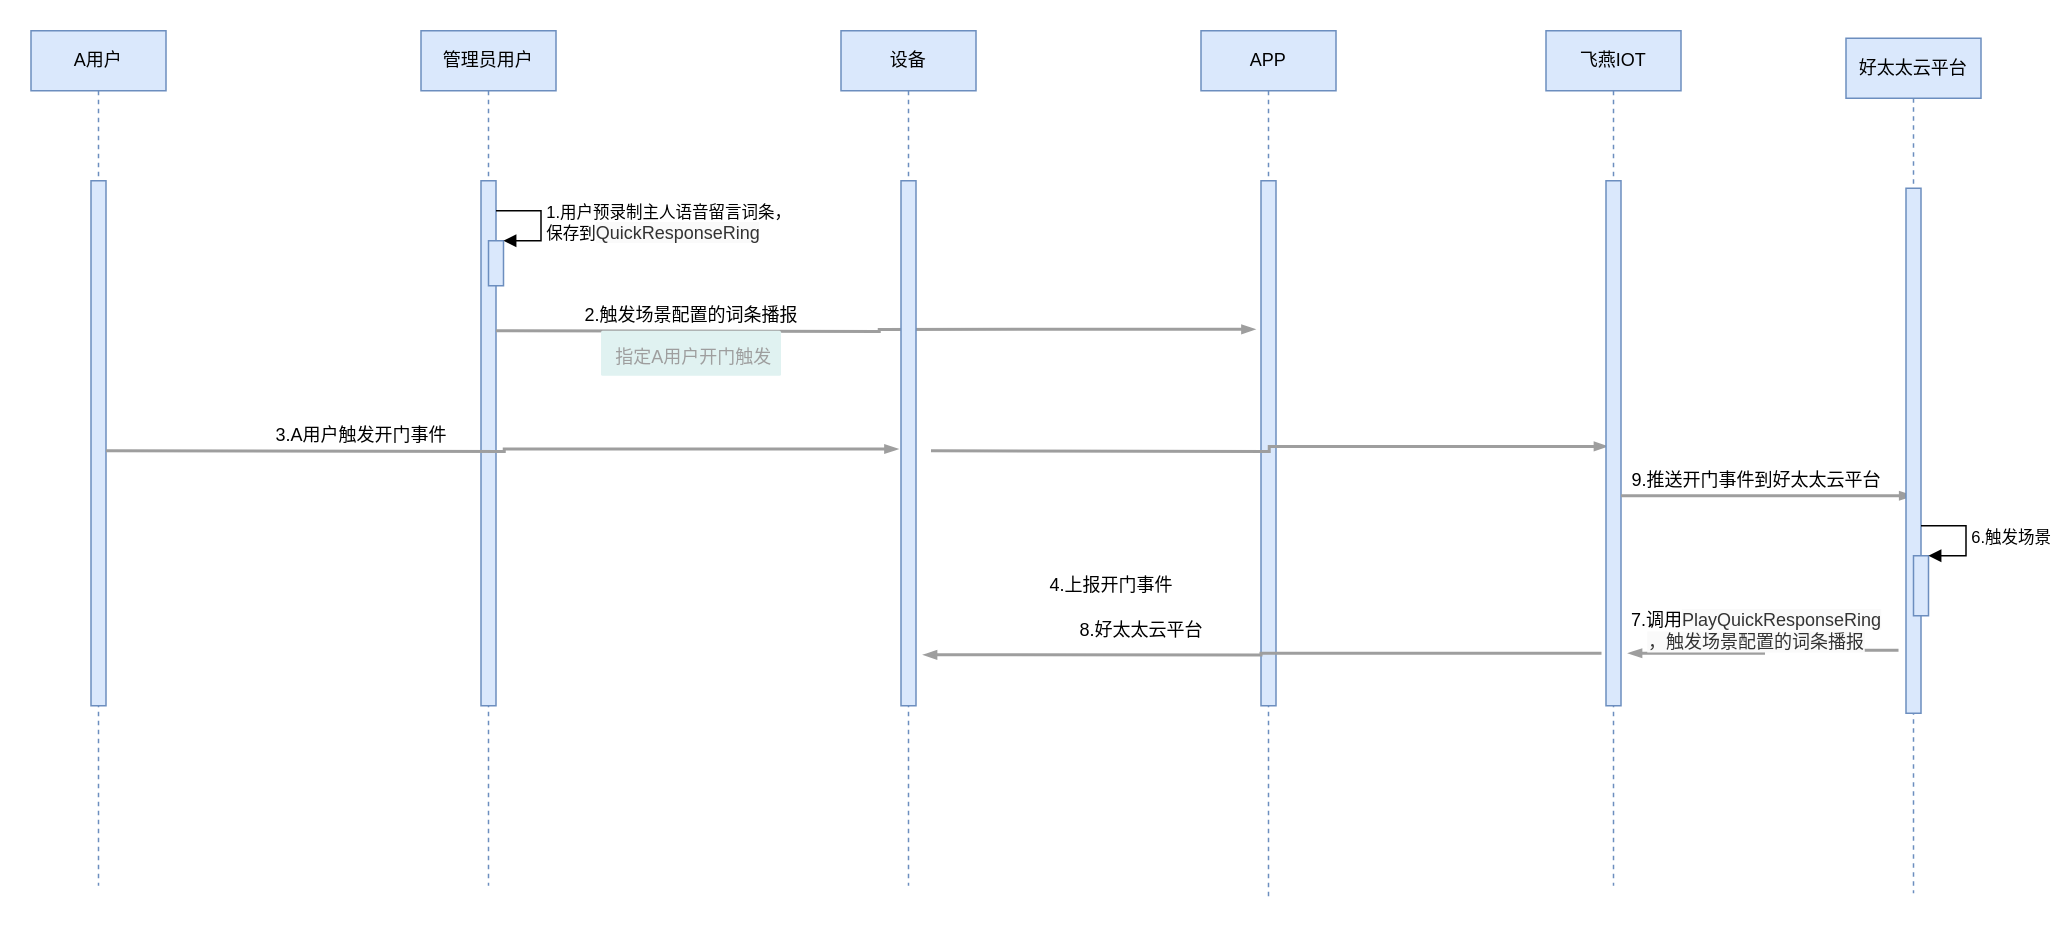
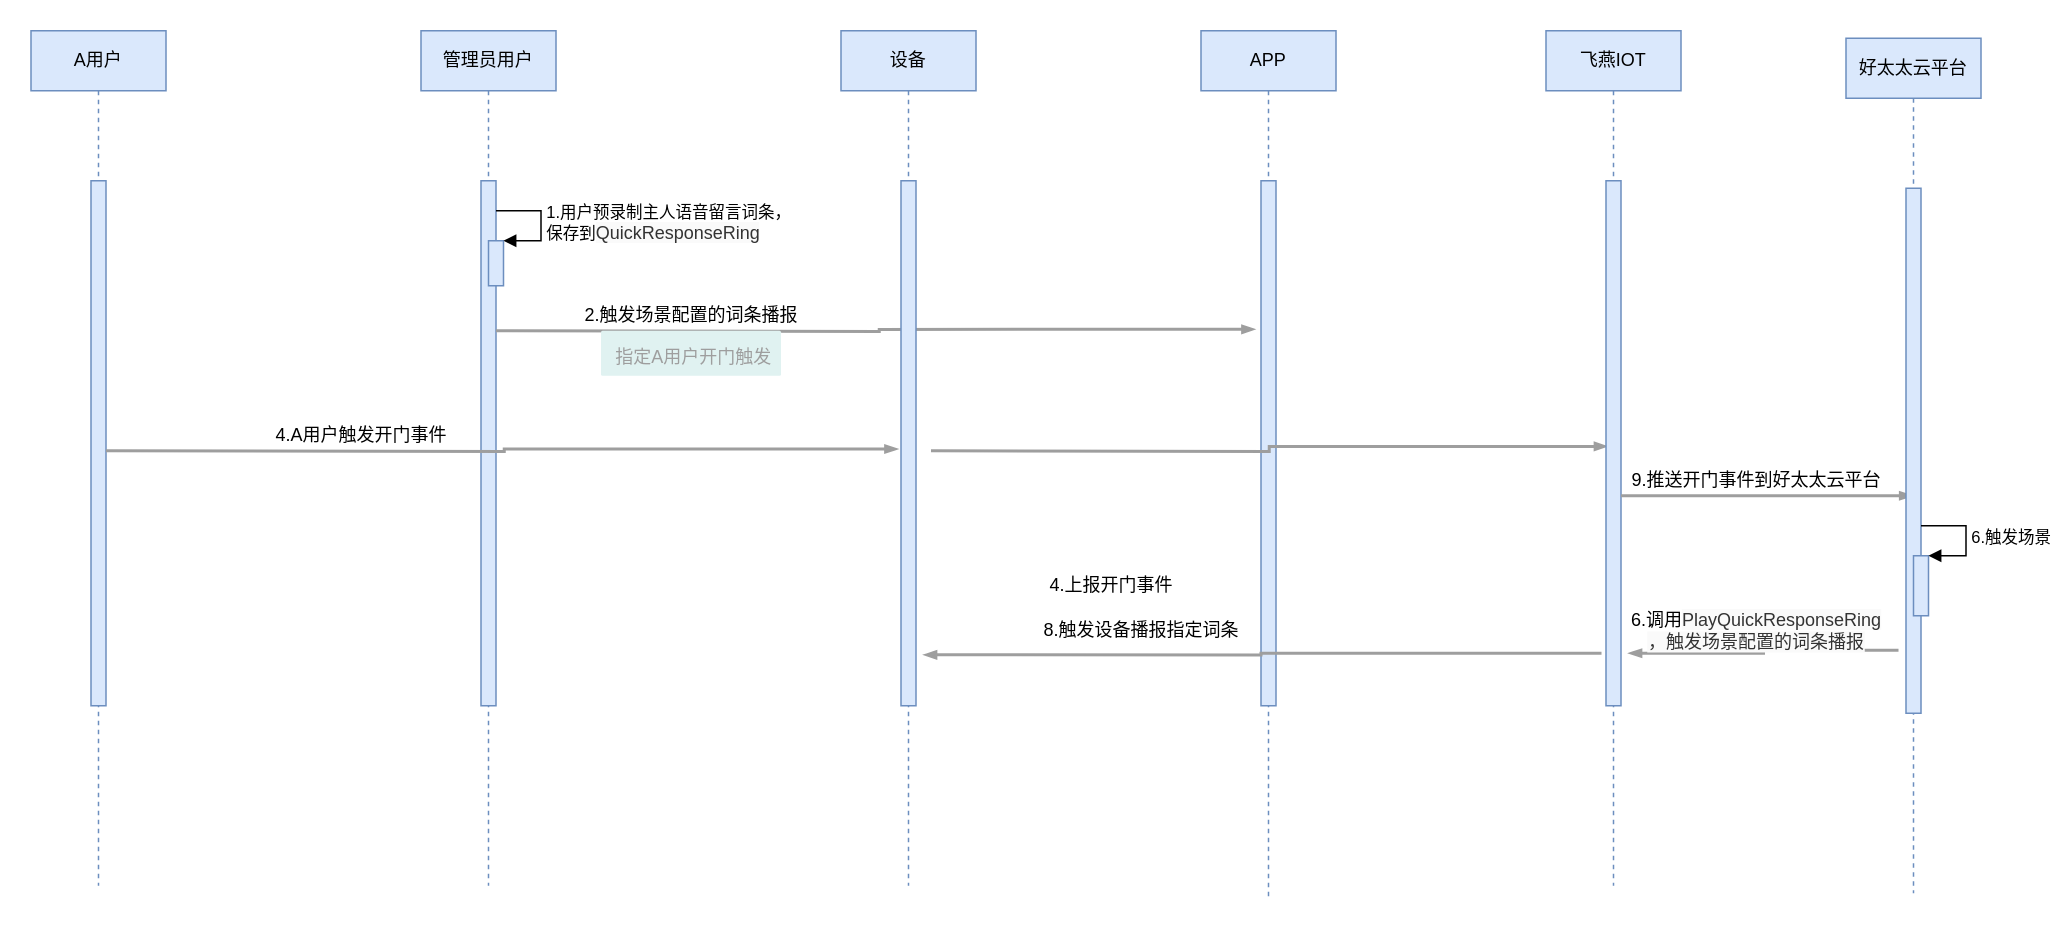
node "3.A用户触发开门事件": label "3.A用户触发开门事件" -> "4.A用户触发开门事件"
node "8.好太太云平台": label "8.好太太云平台" -> "8.触发设备播报指定词条"
node "7.调用PlayQuickResponseRing ，触发场景配置的词条播报": label "7.调用PlayQuickResponseRing ，触发场景配置的词条播报" -> "6.调用PlayQuickResponseRing ，触发场景配置的词条播报"
